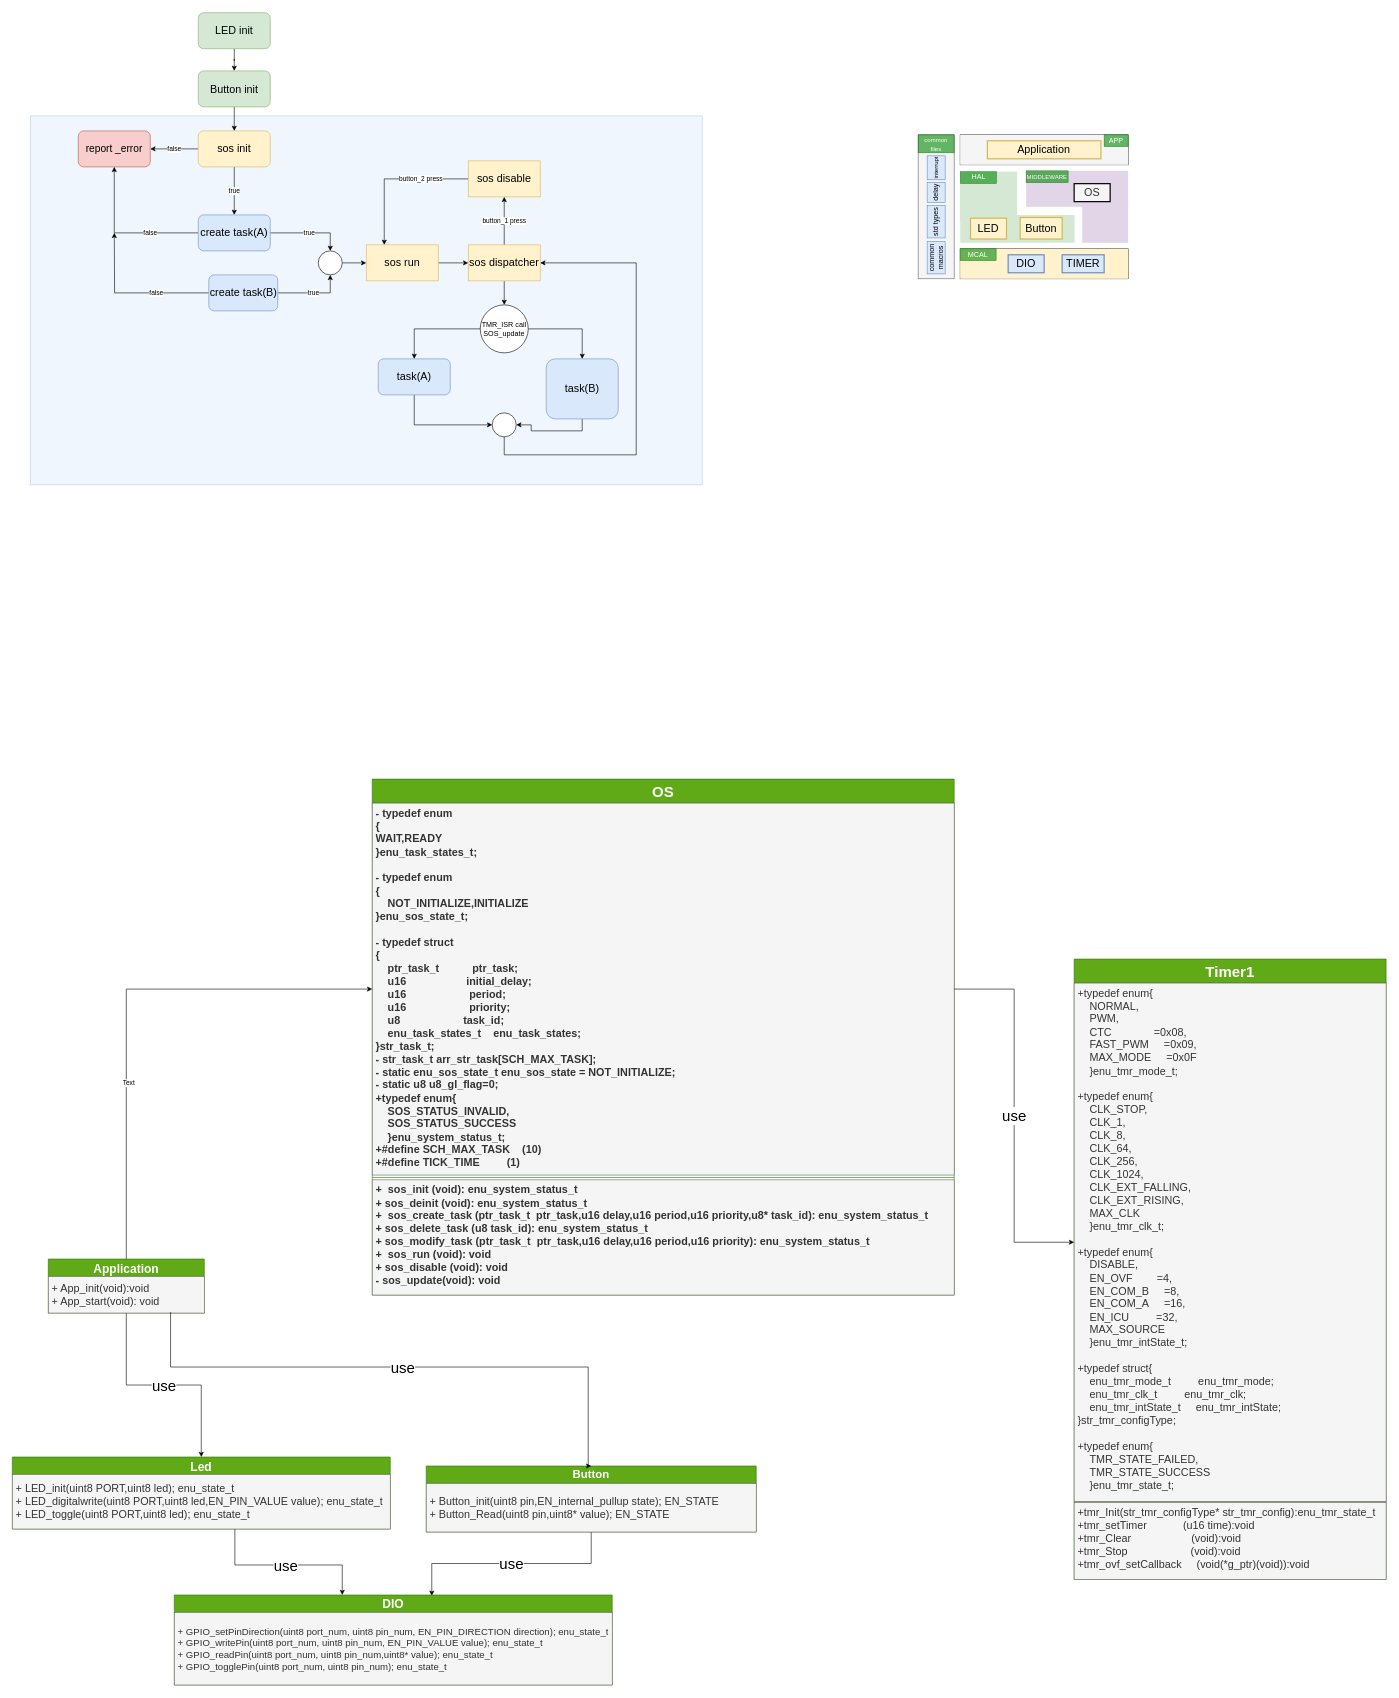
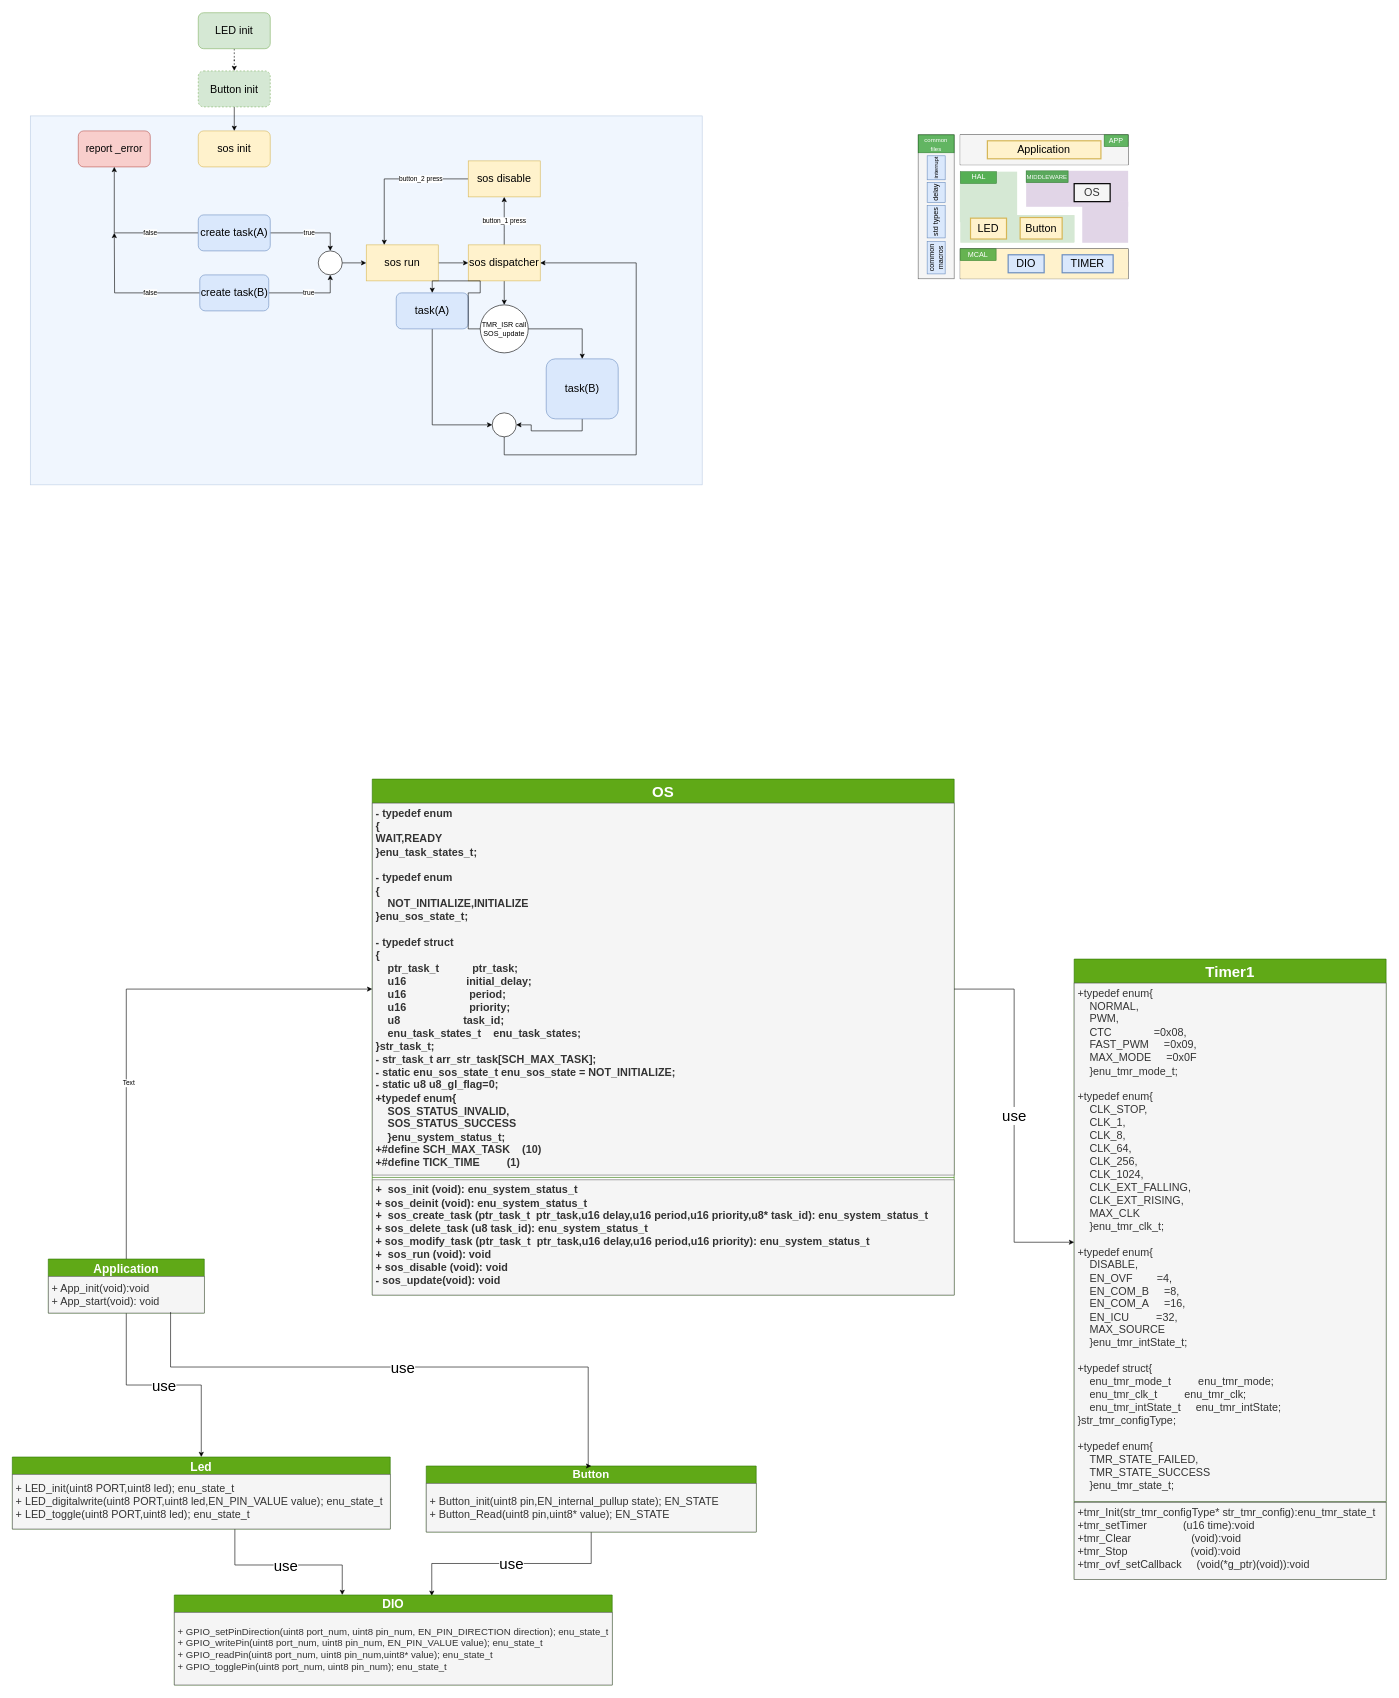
edge "LED init" -> "Button init": style solid -> dashed
node "Button init": style solid -> dashed
edge "sos init" -> "report _error": removed, label "false"
edge "sos init" -> "create task(A)": removed, label "true"
node "TIMER": size 42x18 -> 51x18
node "create task(B)": moved (243, 293) -> (234, 293)
node "task(A)": moved (414, 377) -> (432, 311)
